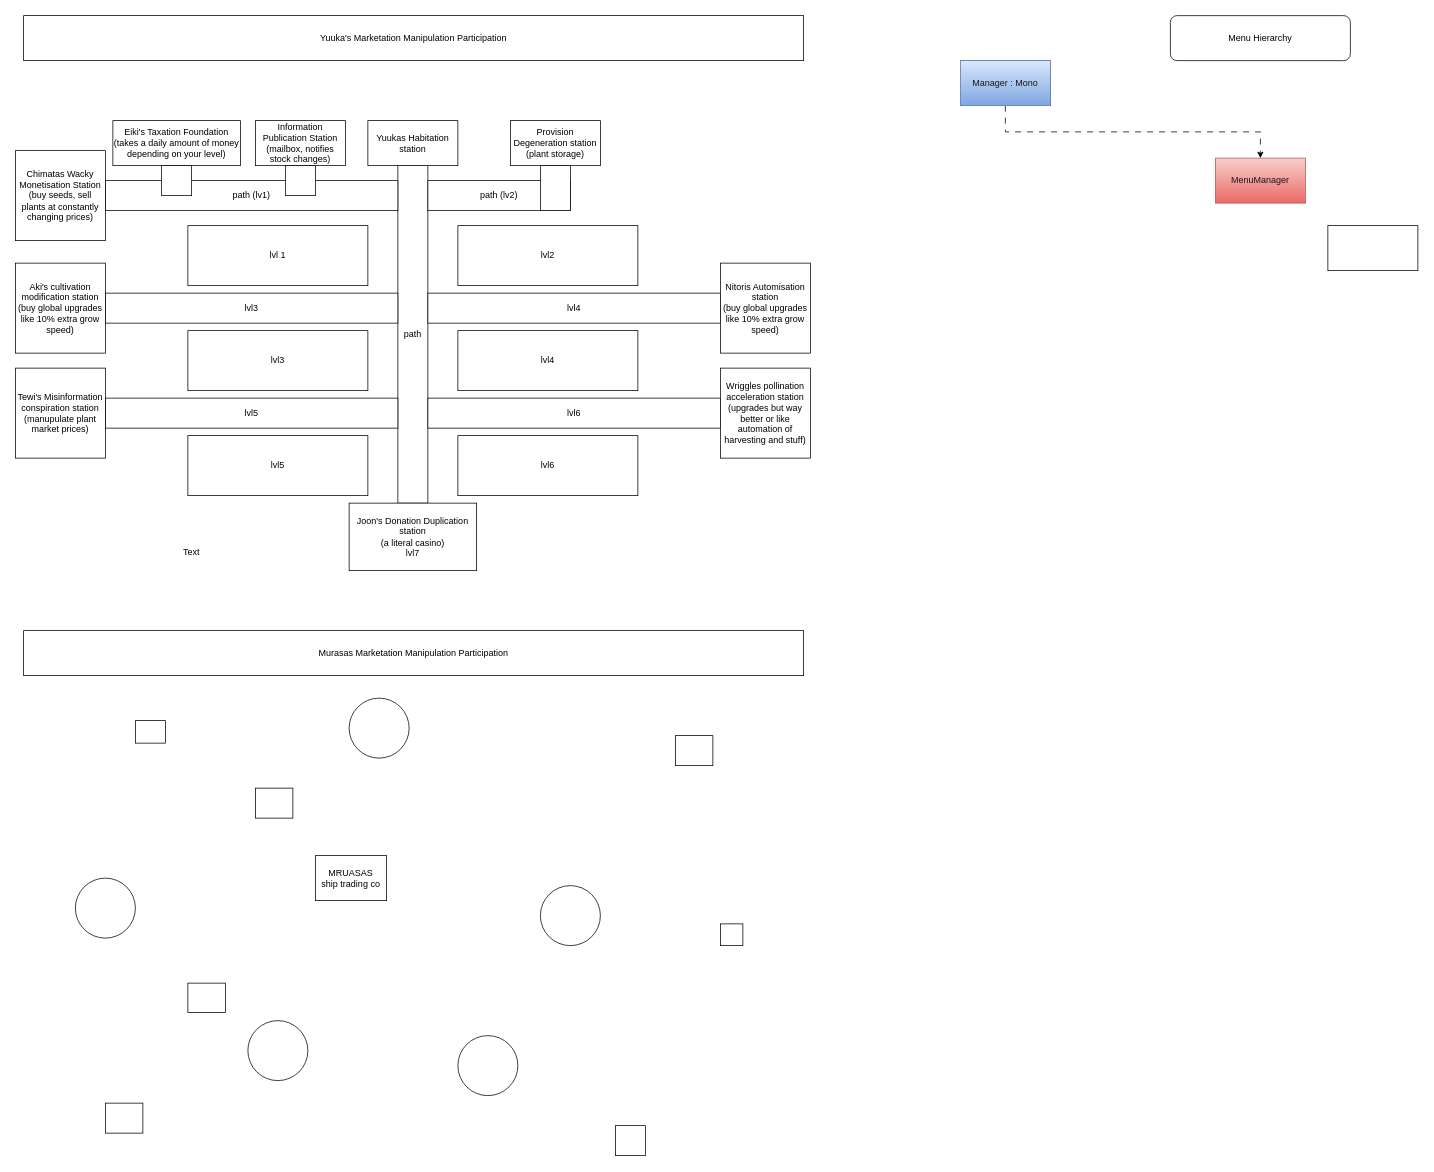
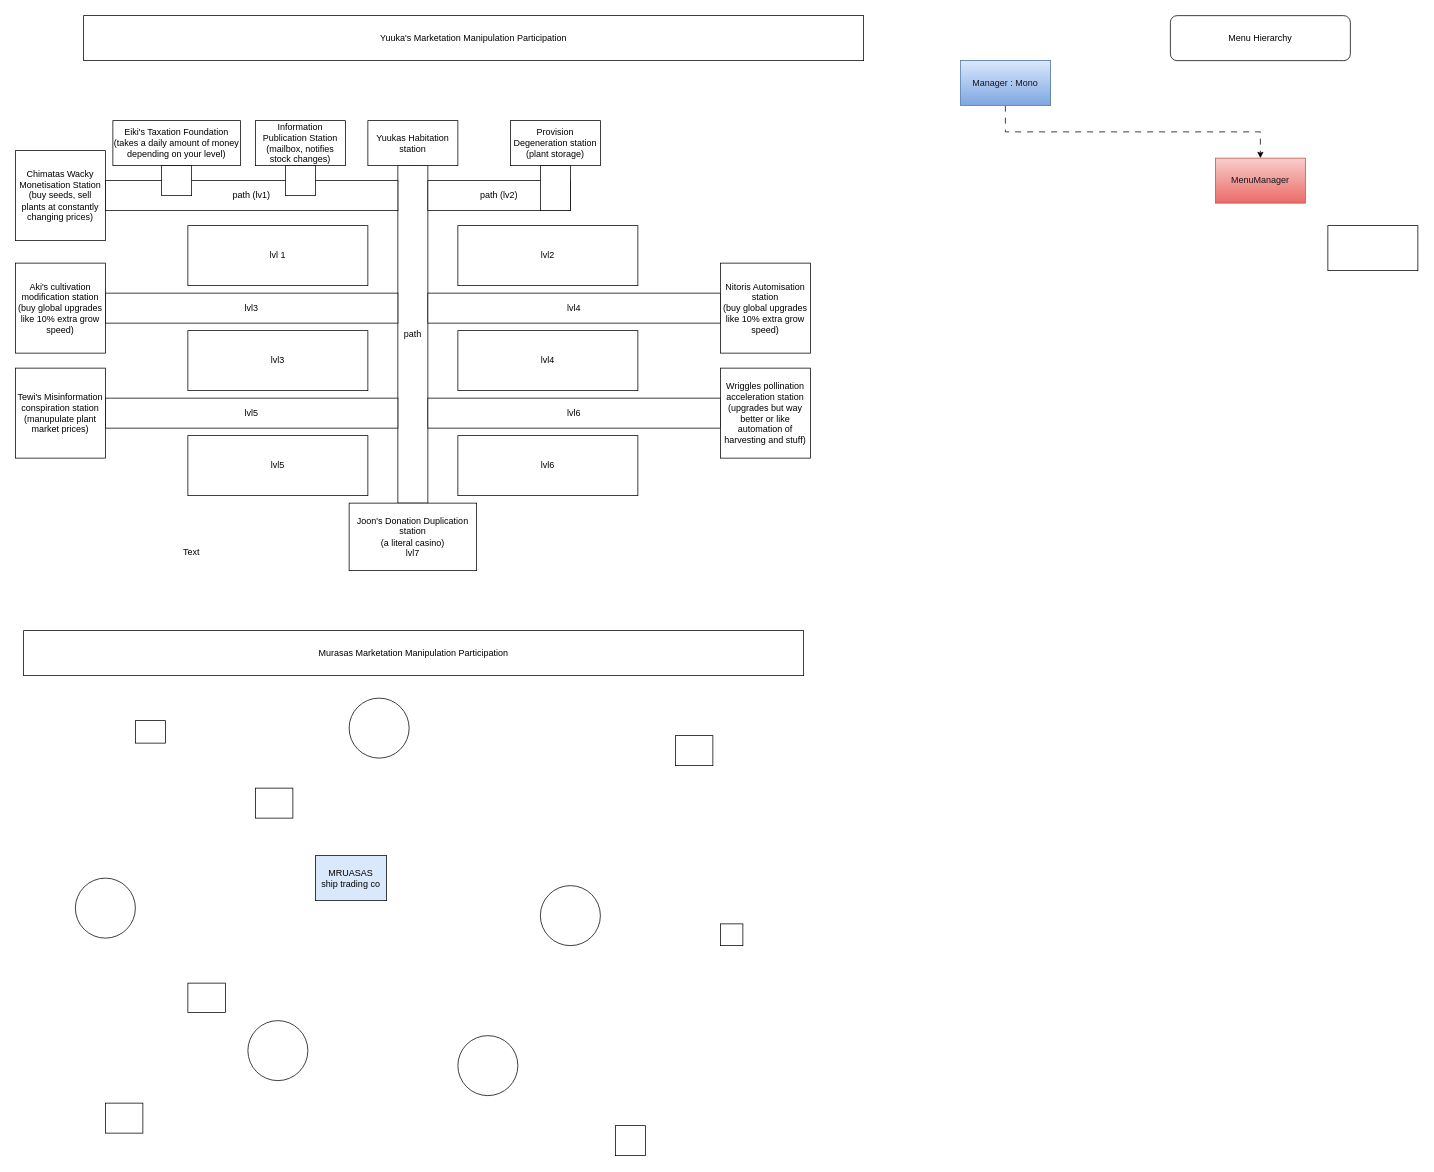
node "Yuuka's Marketation Manipulation Participation": moved (414, 38) -> (474, 38)
node "MRUASAS ship trading co": fillcolor #ffffff -> #dae8fc
